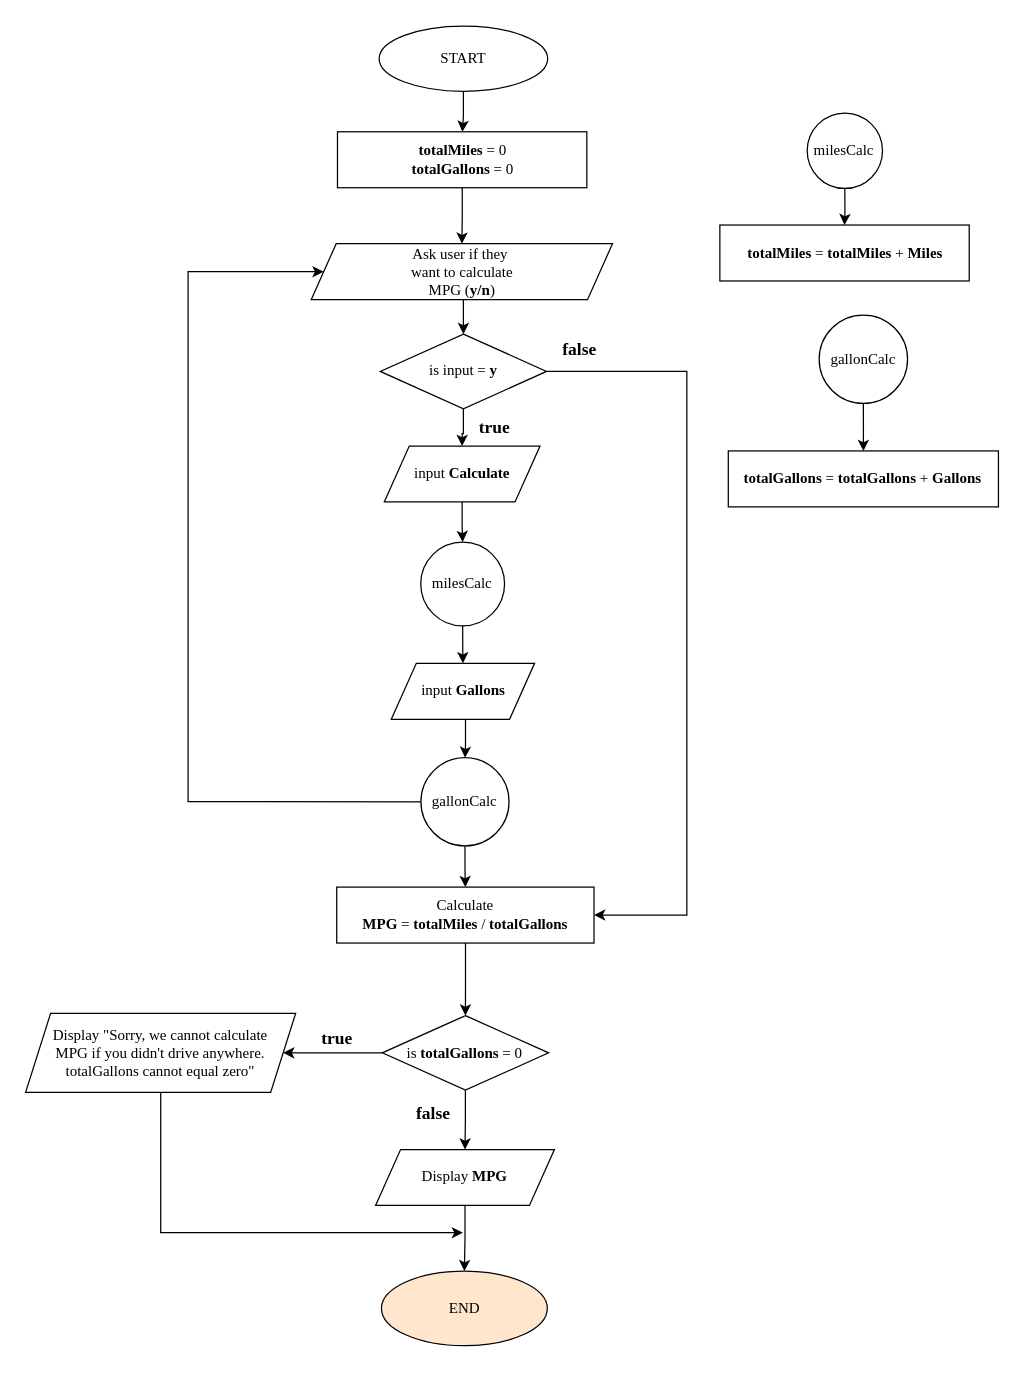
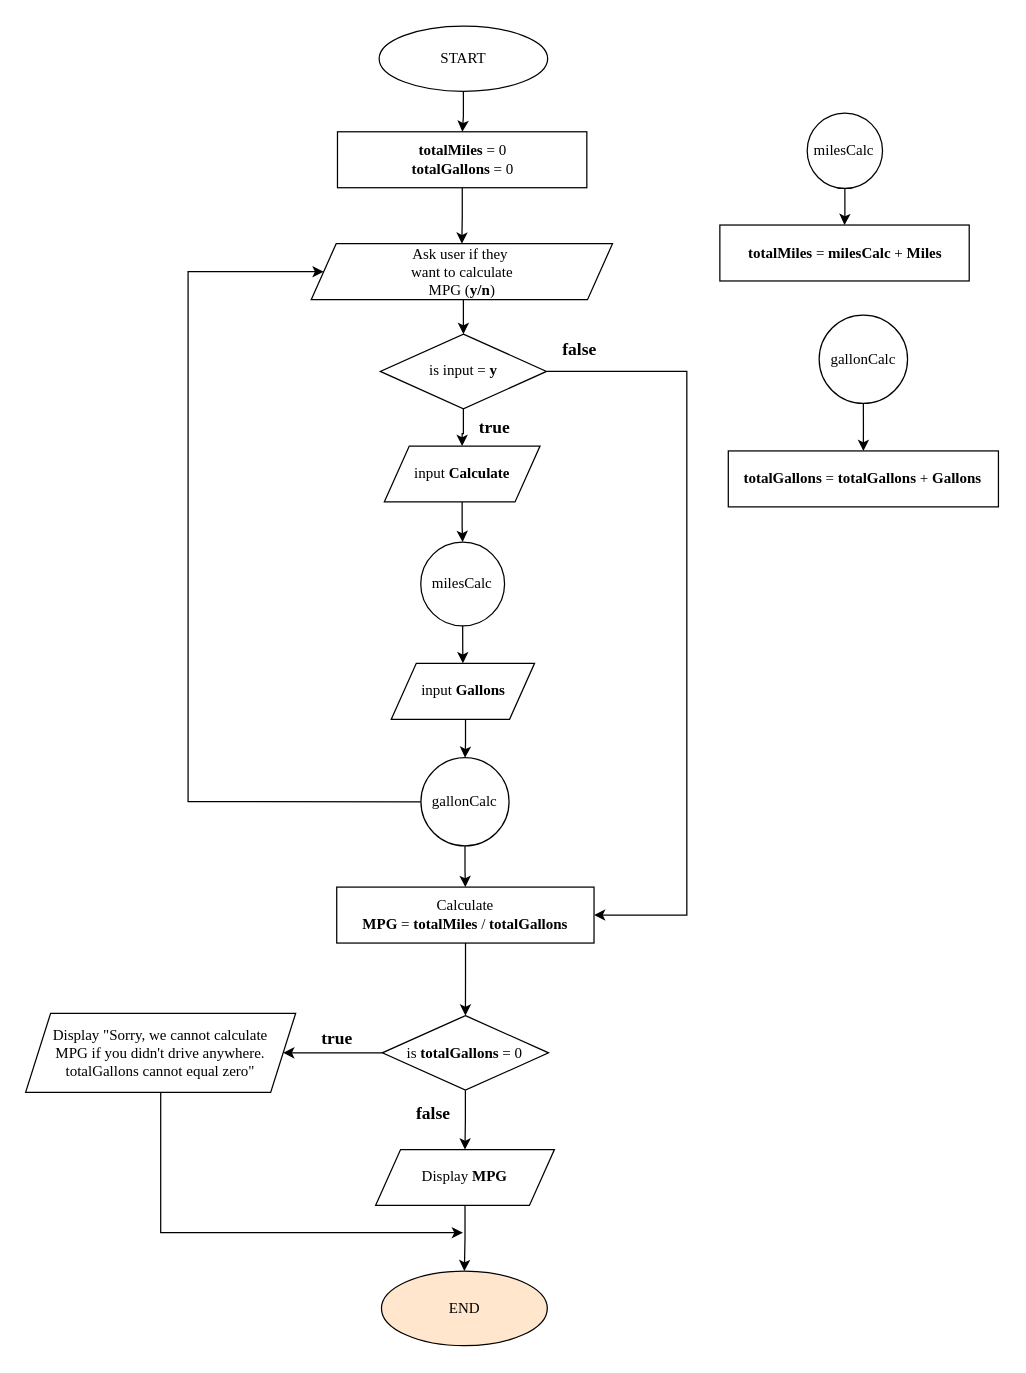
node "totalMiles = totalMiles + Miles": label "totalMiles = totalMiles + Miles" -> "totalMiles = milesCalc + Miles"
